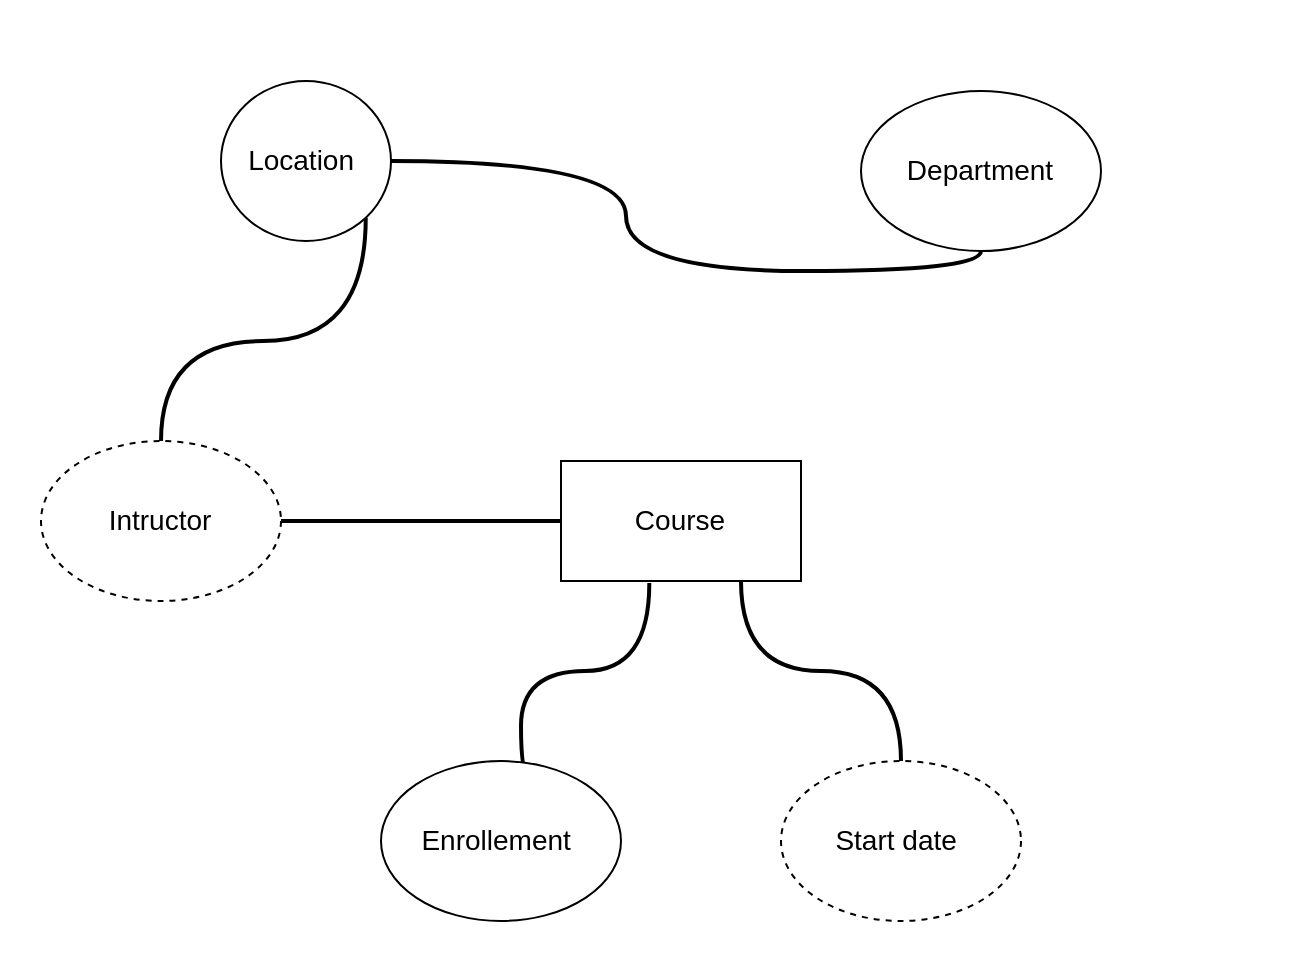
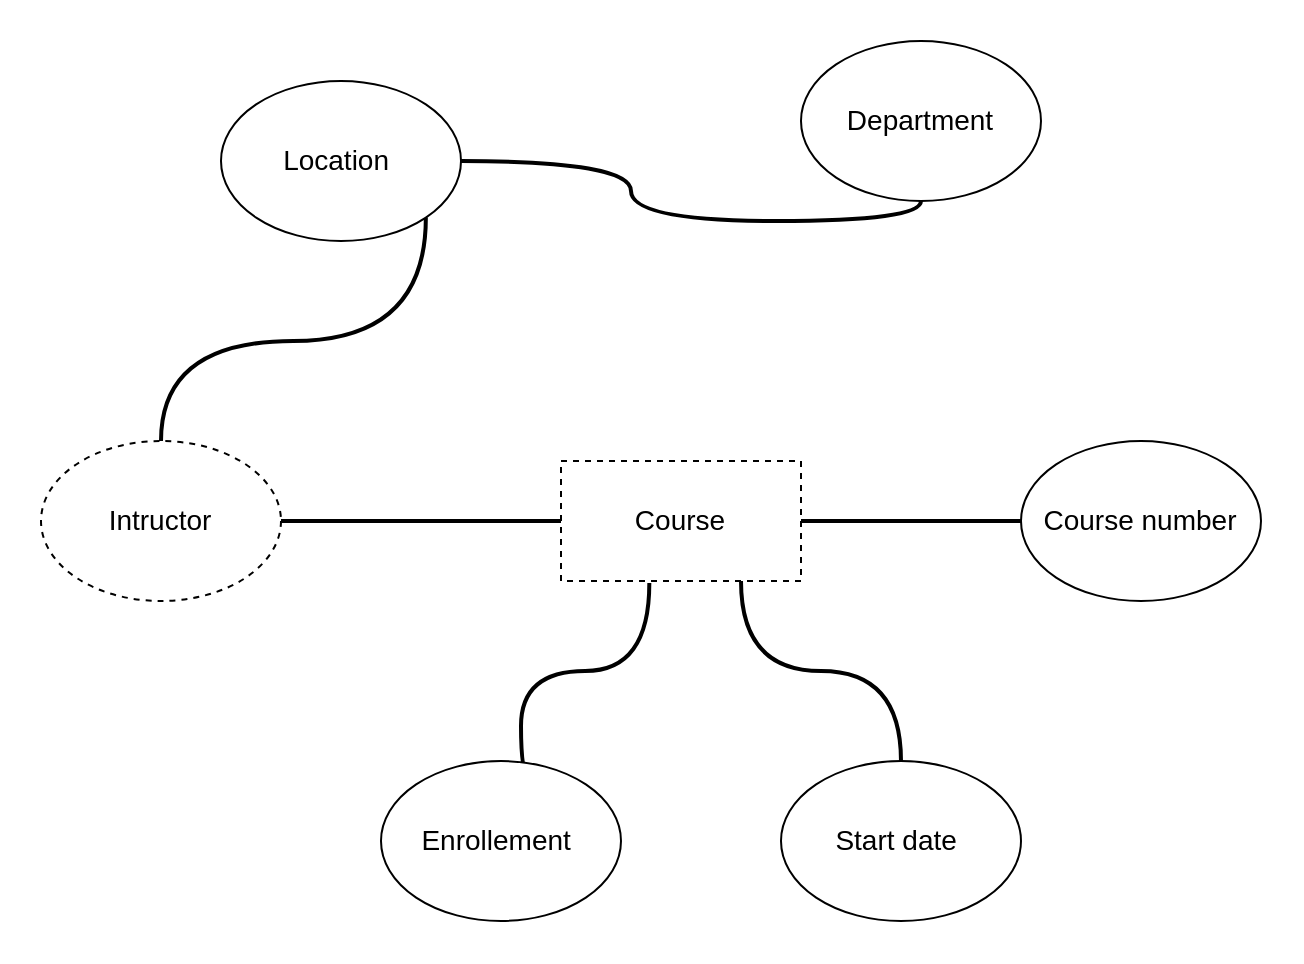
node "Location": size 170x160 -> 240x160
node "Department": moved (981, 171) -> (921, 121)
node "Course": style solid -> dashed
edge "Course" -- "Course number": added
node "Course number": added
node "Start date": style dashed -> solid
